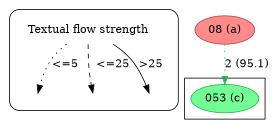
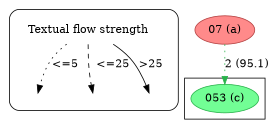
node "08 (a)": label "08 (a)" -> "07 (a)"
